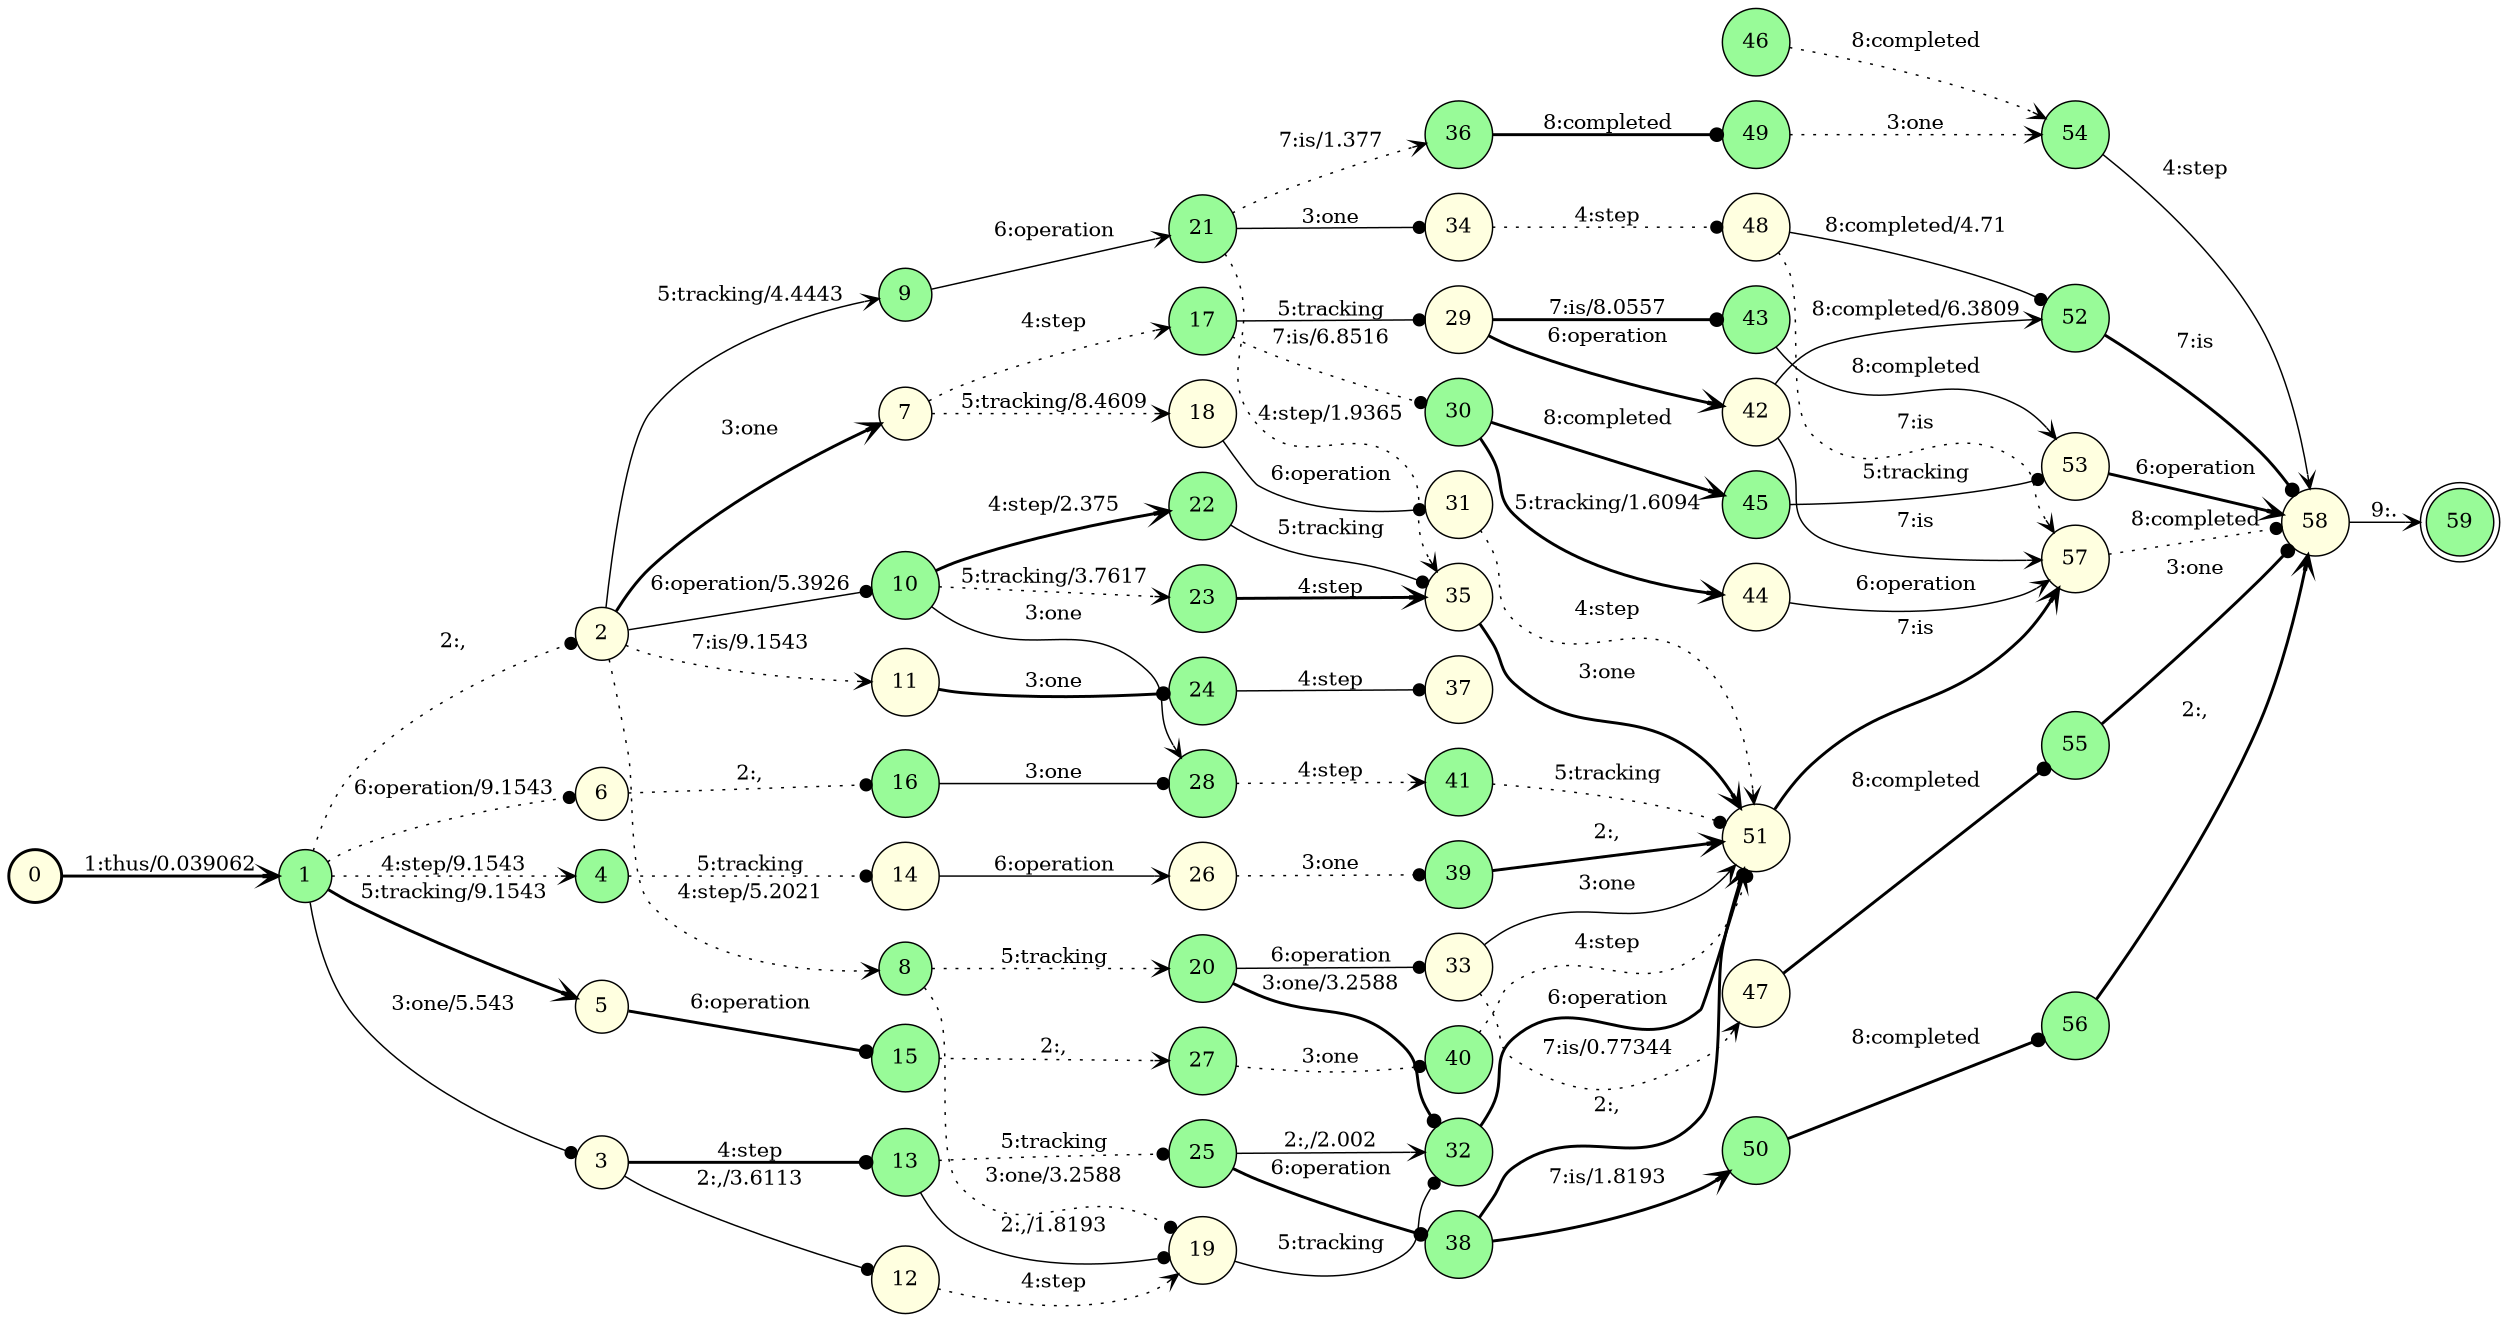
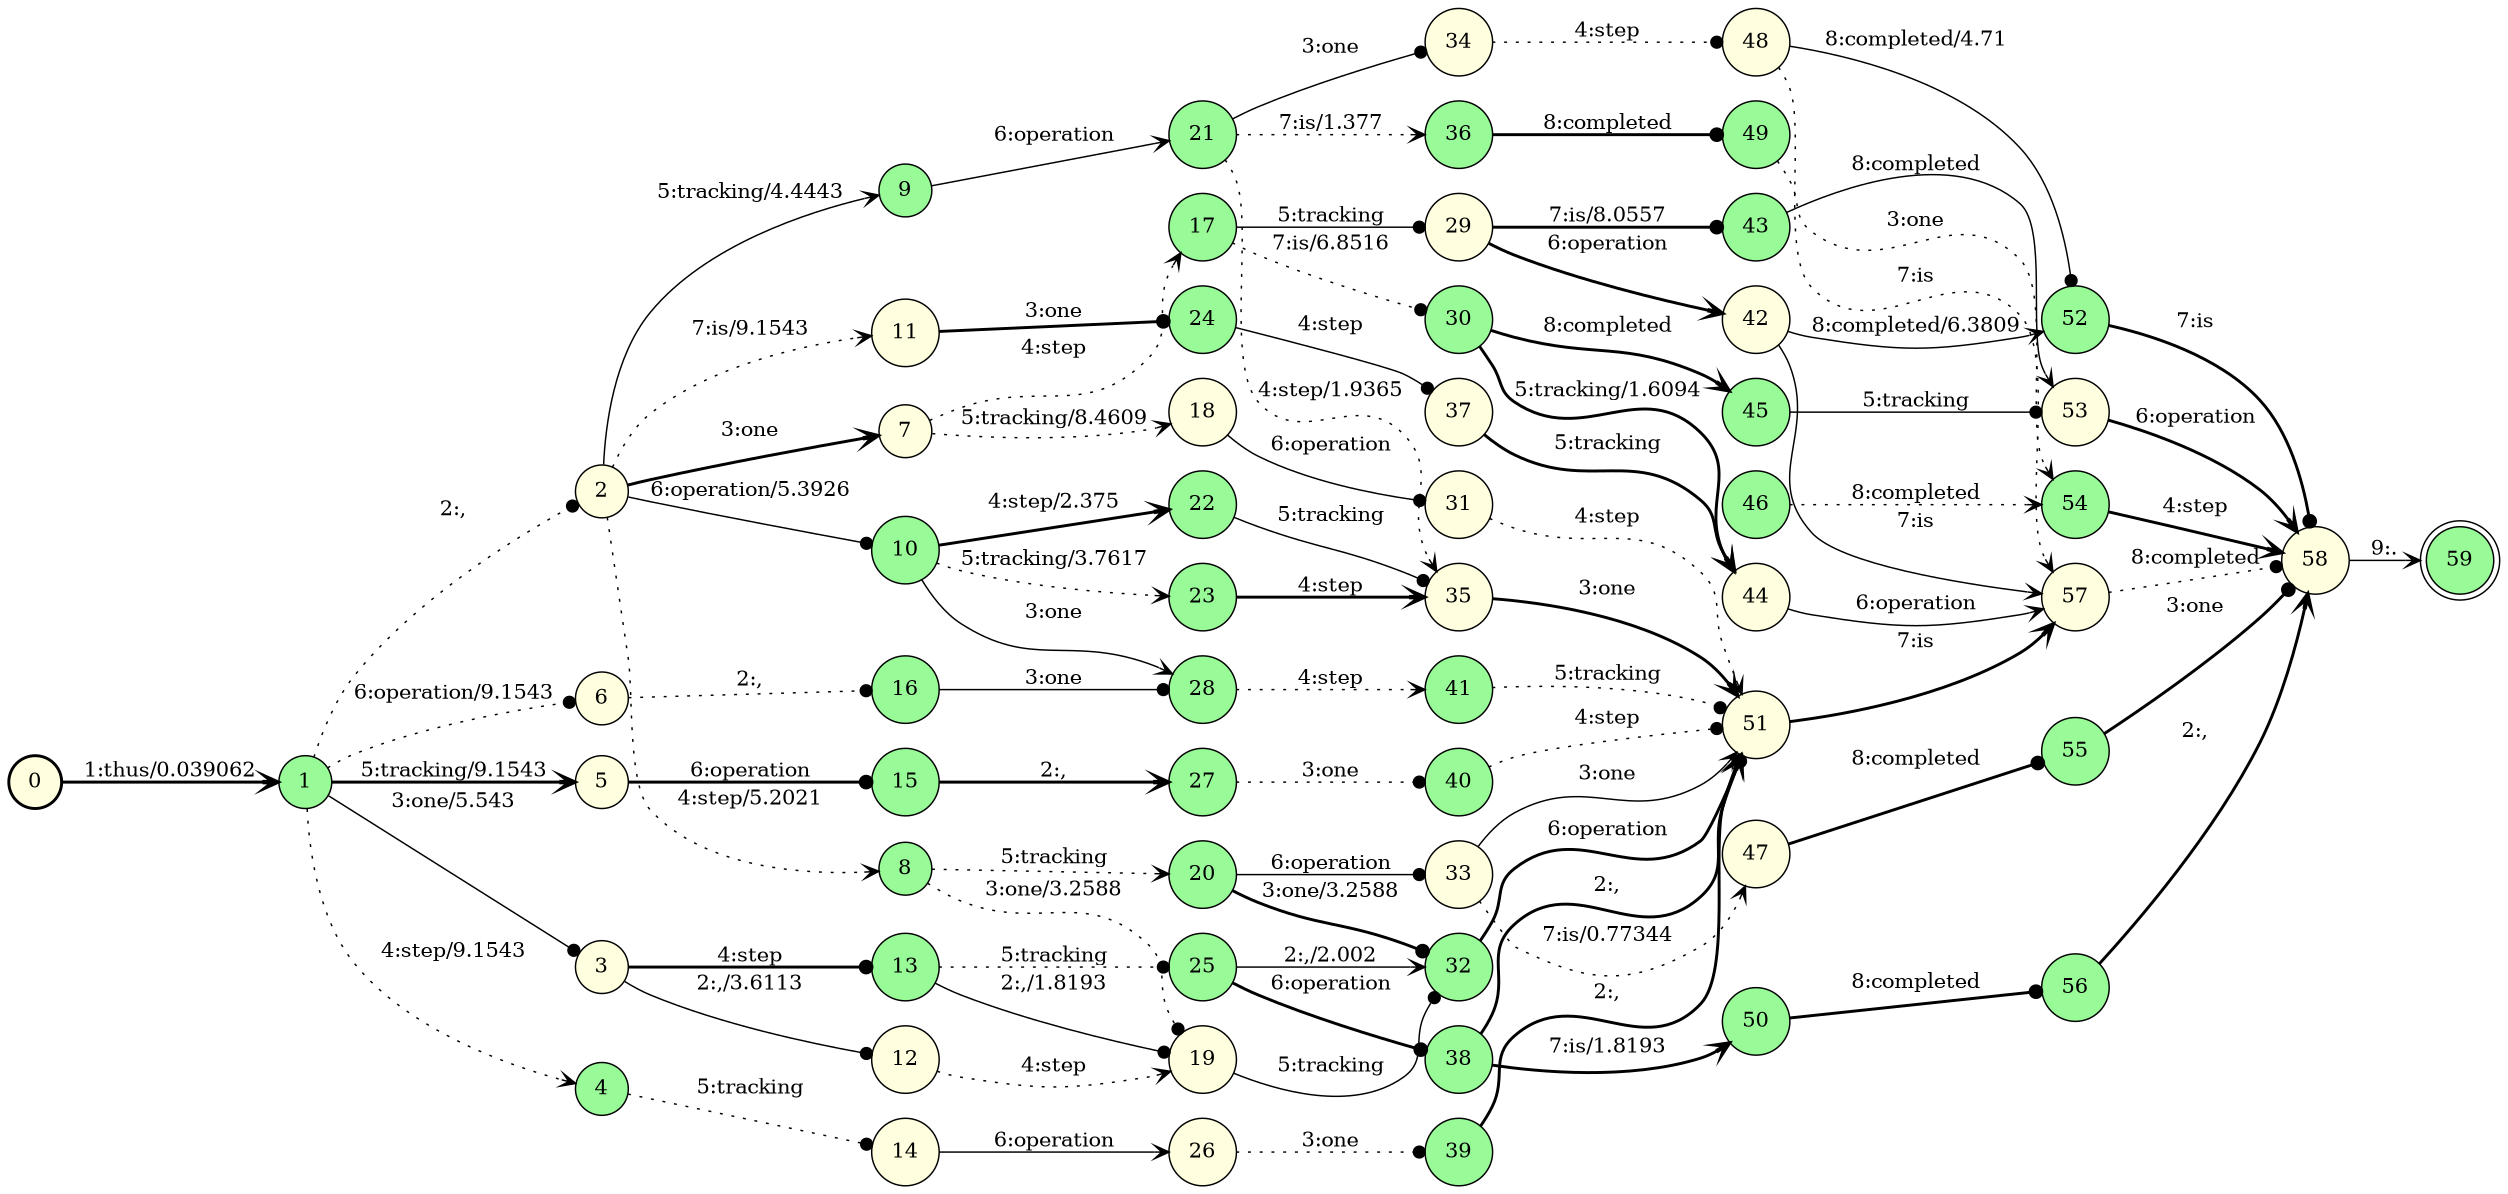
edge "54" -> "58": style solid -> bold
edge "37" -> "44": added, label "5:tracking"
edge "15" -> "27": style dotted -> bold
